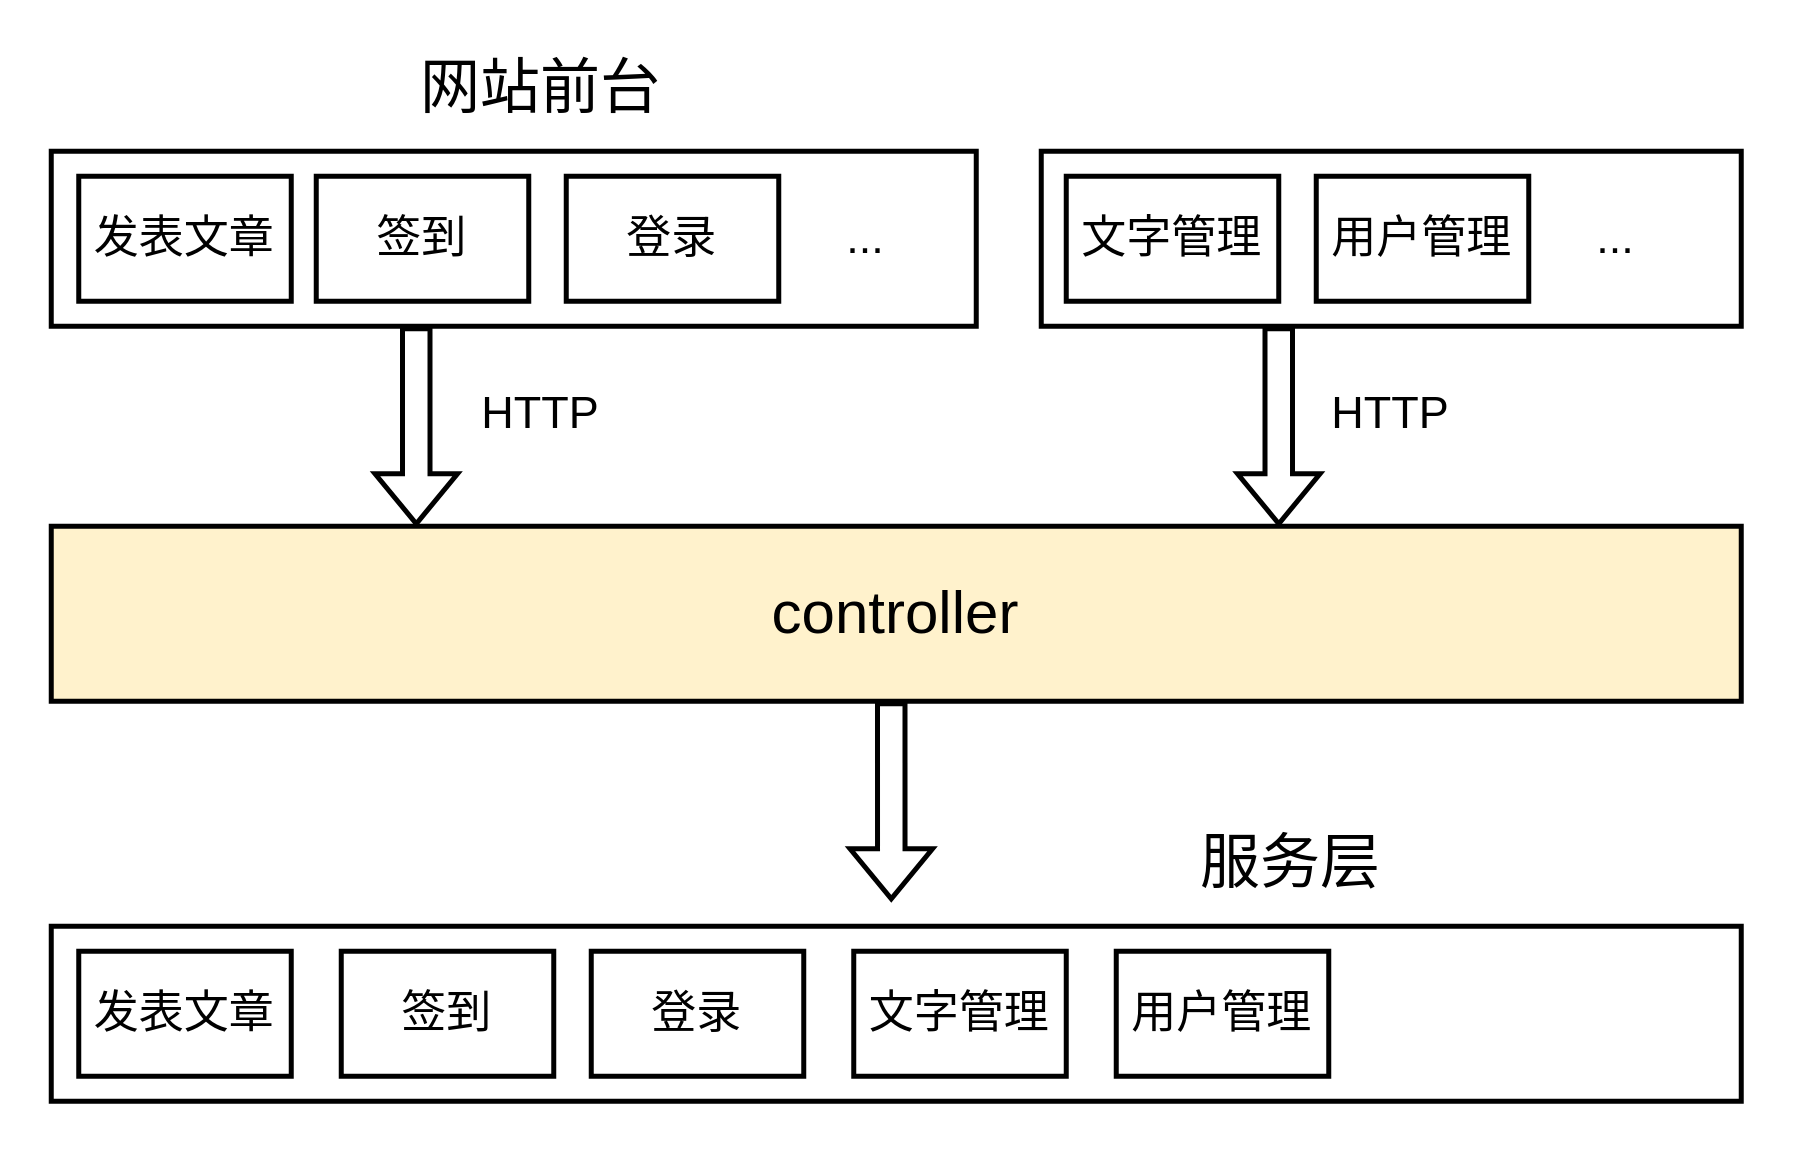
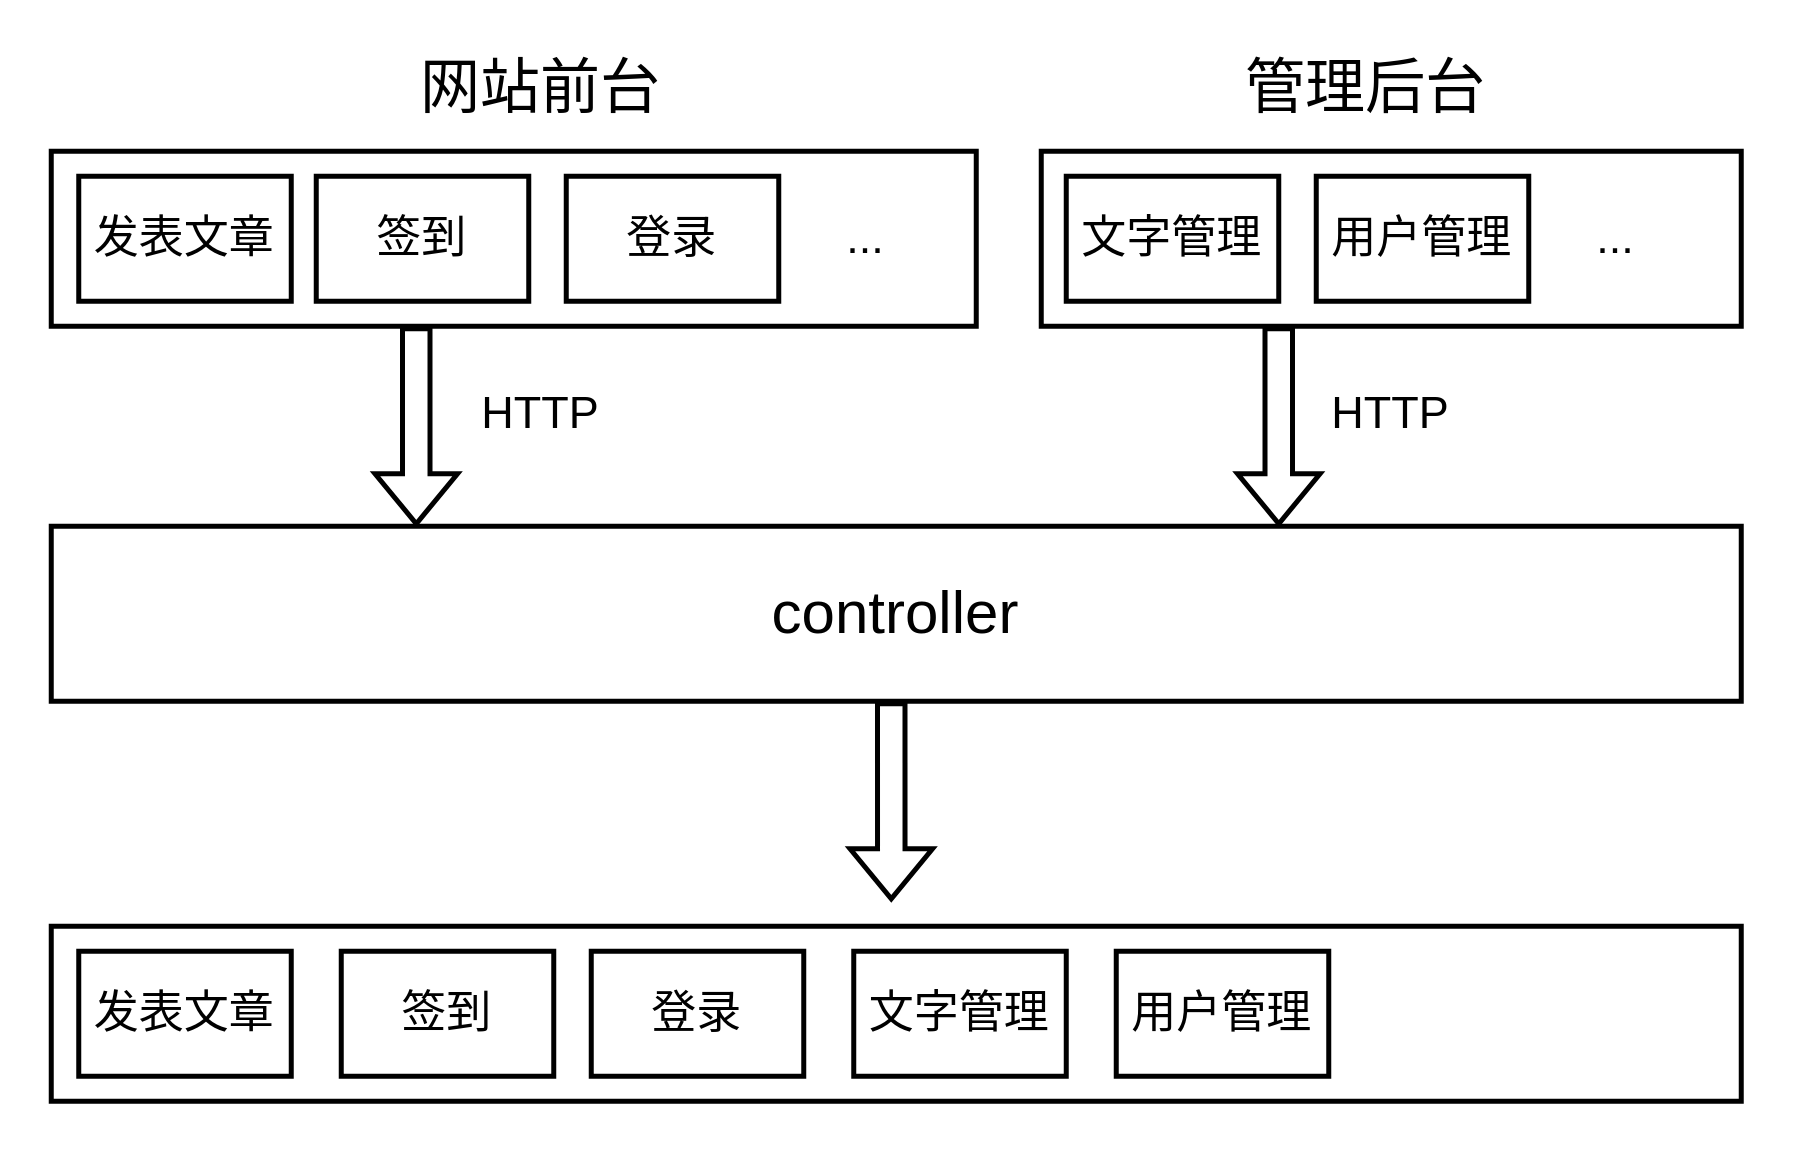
node "管理后台": added
node "controller": fillcolor #fff2cc -> #ffffff
node "服务层": removed
